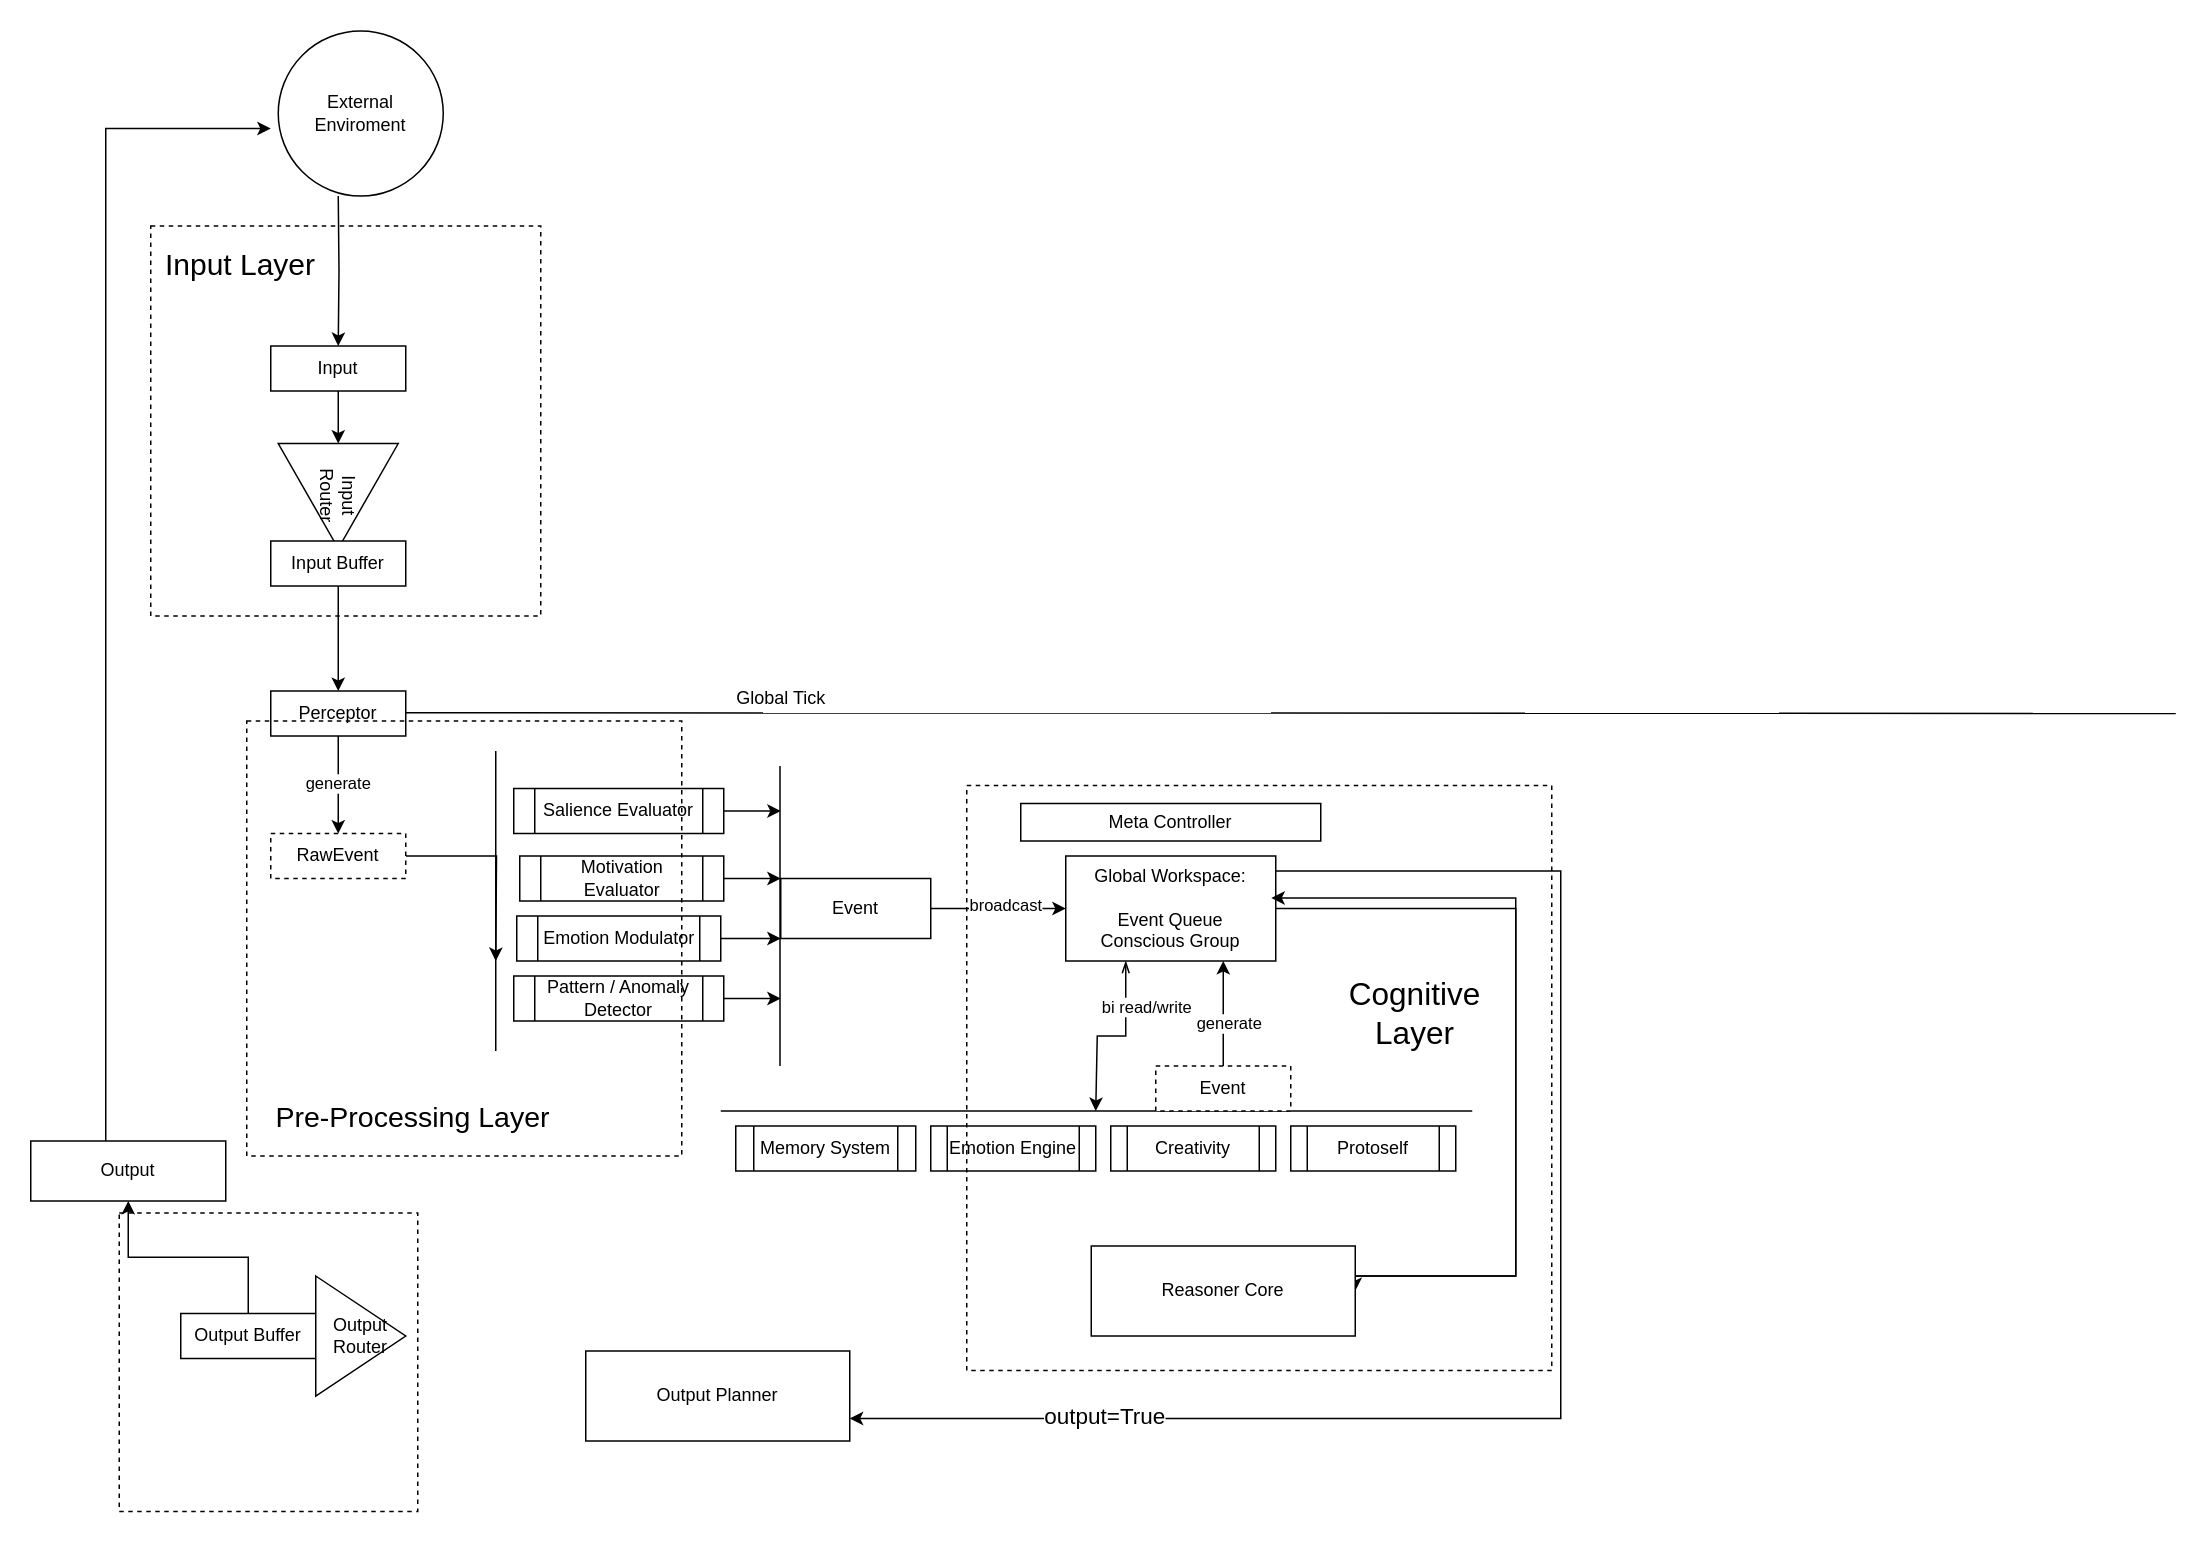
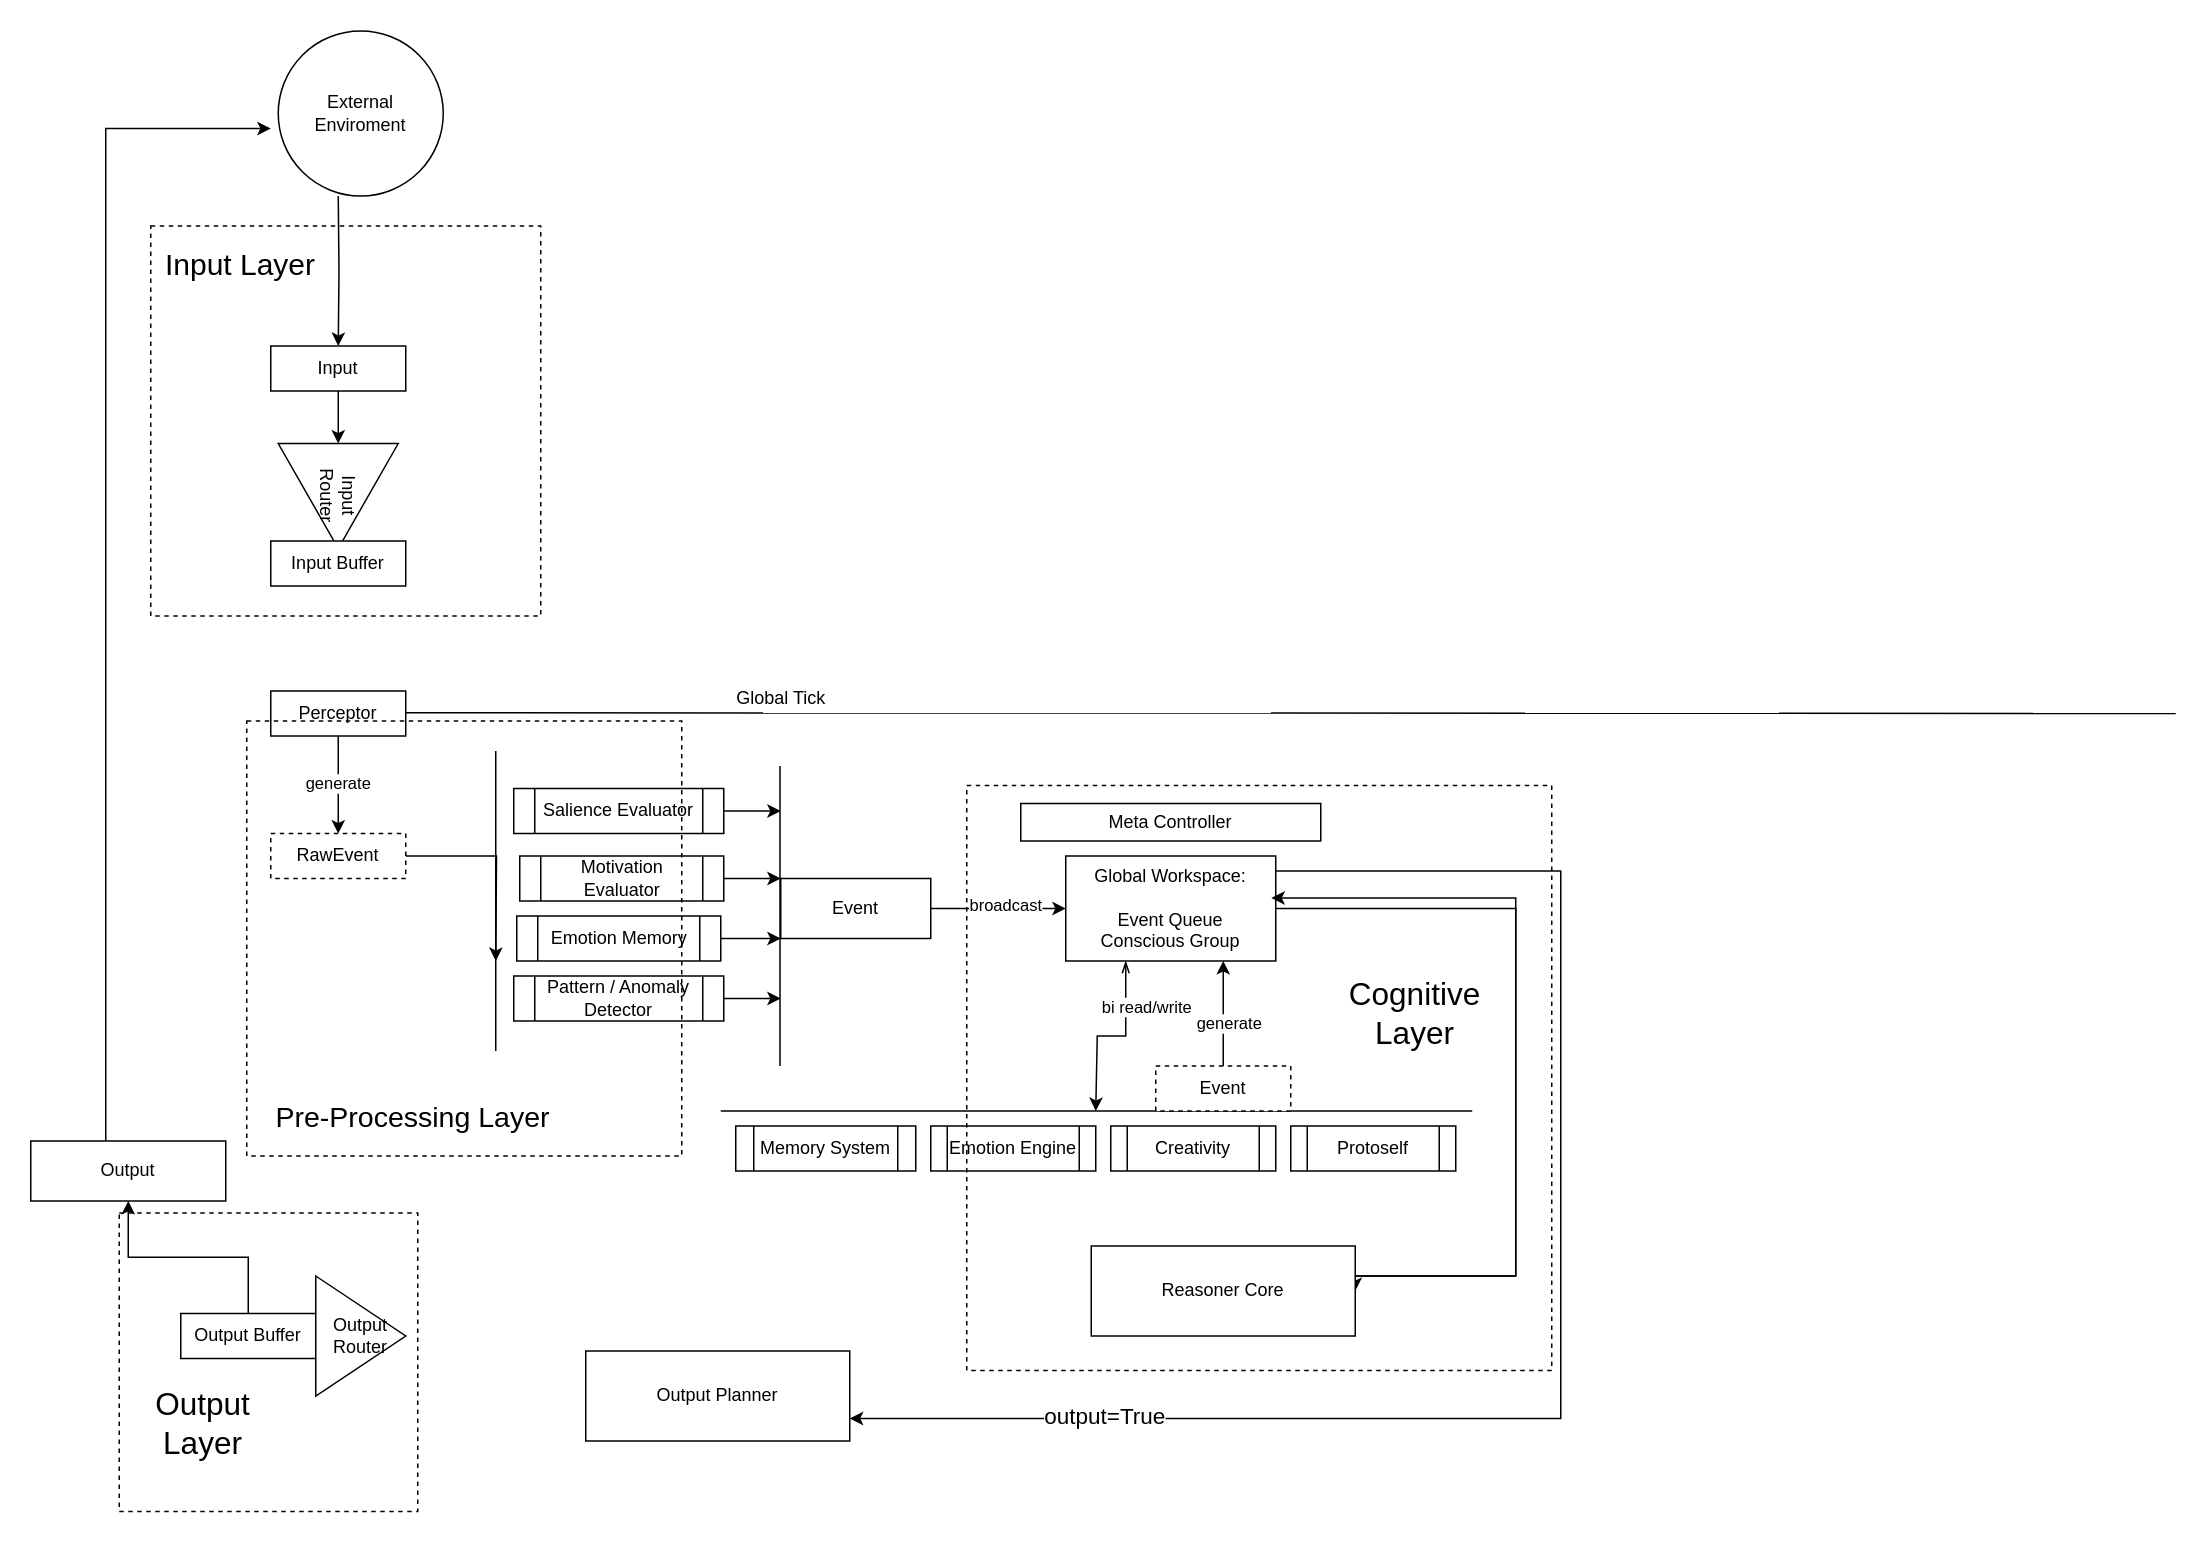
edge "Input Buffer" -> "Perceptor": removed
node "Emotion Modulator": label "Emotion Modulator" -> "Emotion Memory"
node "Output Layer": added
